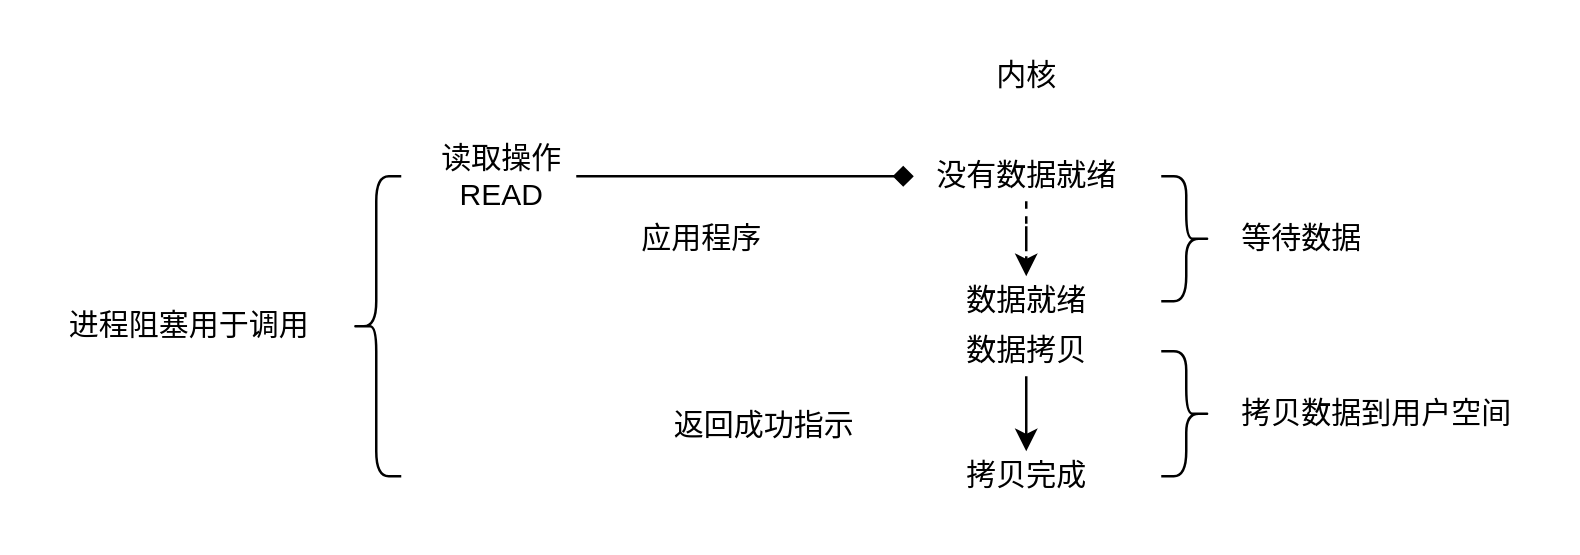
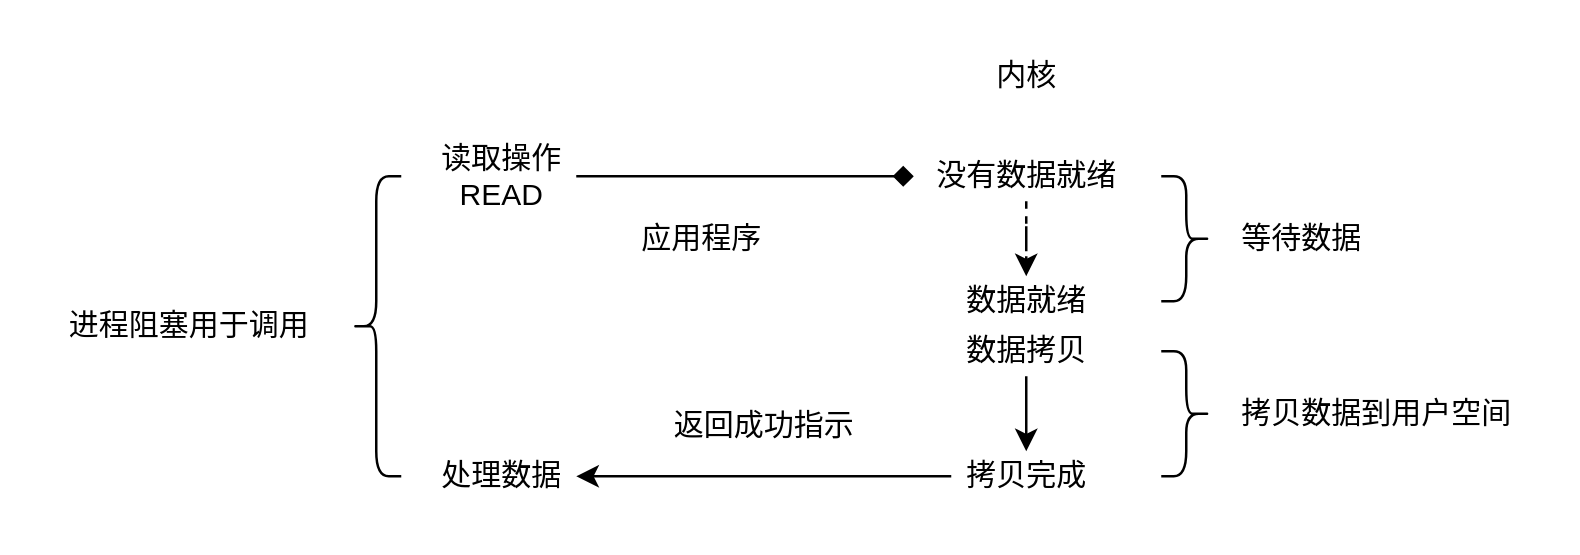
node "处理数据": added
edge "拷贝完成" -> "处理数据": added
